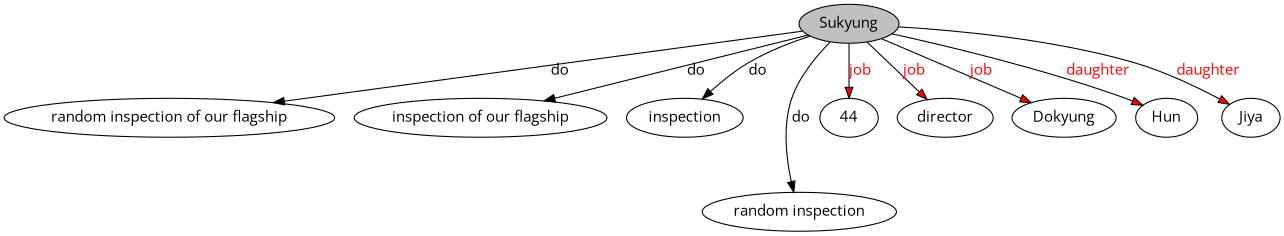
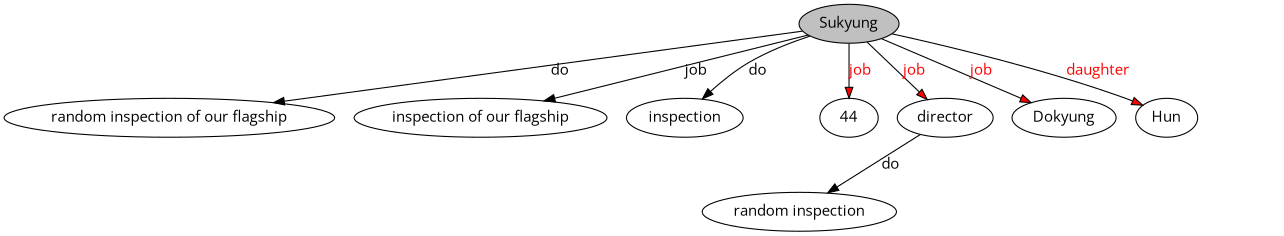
edge "Sukyung" -> "inspection of our flagship": label "do" -> "job"
edge "Sukyung" -> "random inspection": now "director" -> "random inspection"
node "Jiya": removed
